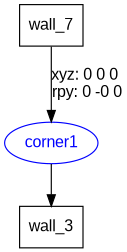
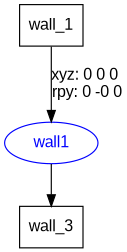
node "wall_7": label "wall_7" -> "wall_1"
node "corner1": label "corner1" -> "wall1"
